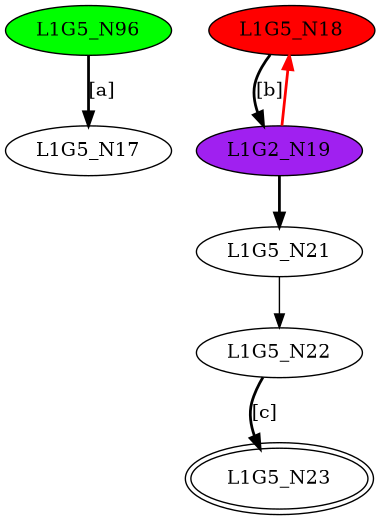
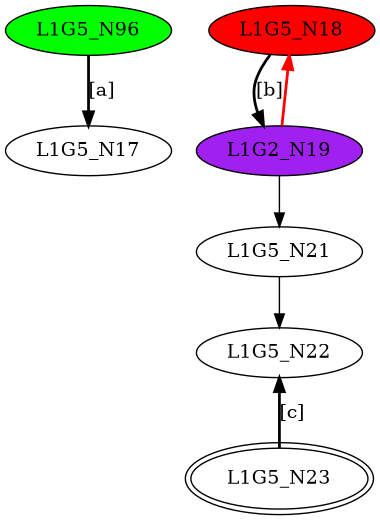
edge "L1G2_N19" -> "L1G5_N21": style bold -> solid
edge "L1G5_N22" -> "L1G5_N23": reversed
